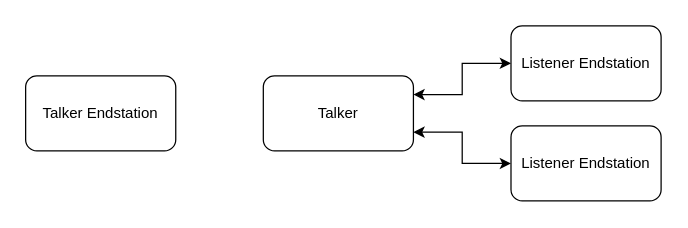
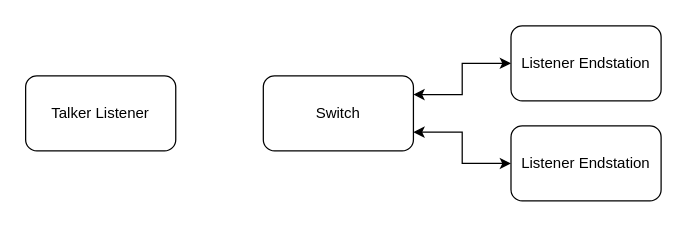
node "Talker Endstation": label "Talker Endstation" -> "Talker Listener"
node "Talker": label "Talker" -> "Switch"
